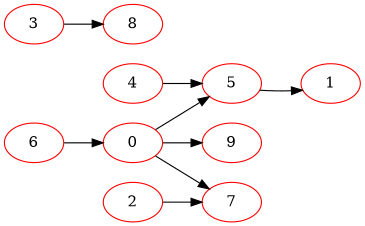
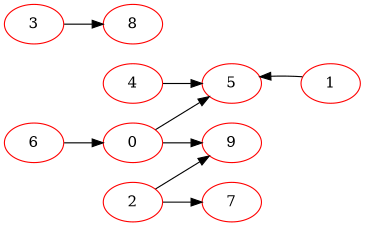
edge "5" -> "1": reversed
edge "0" -> "7": removed
edge "2" -> "9": added
